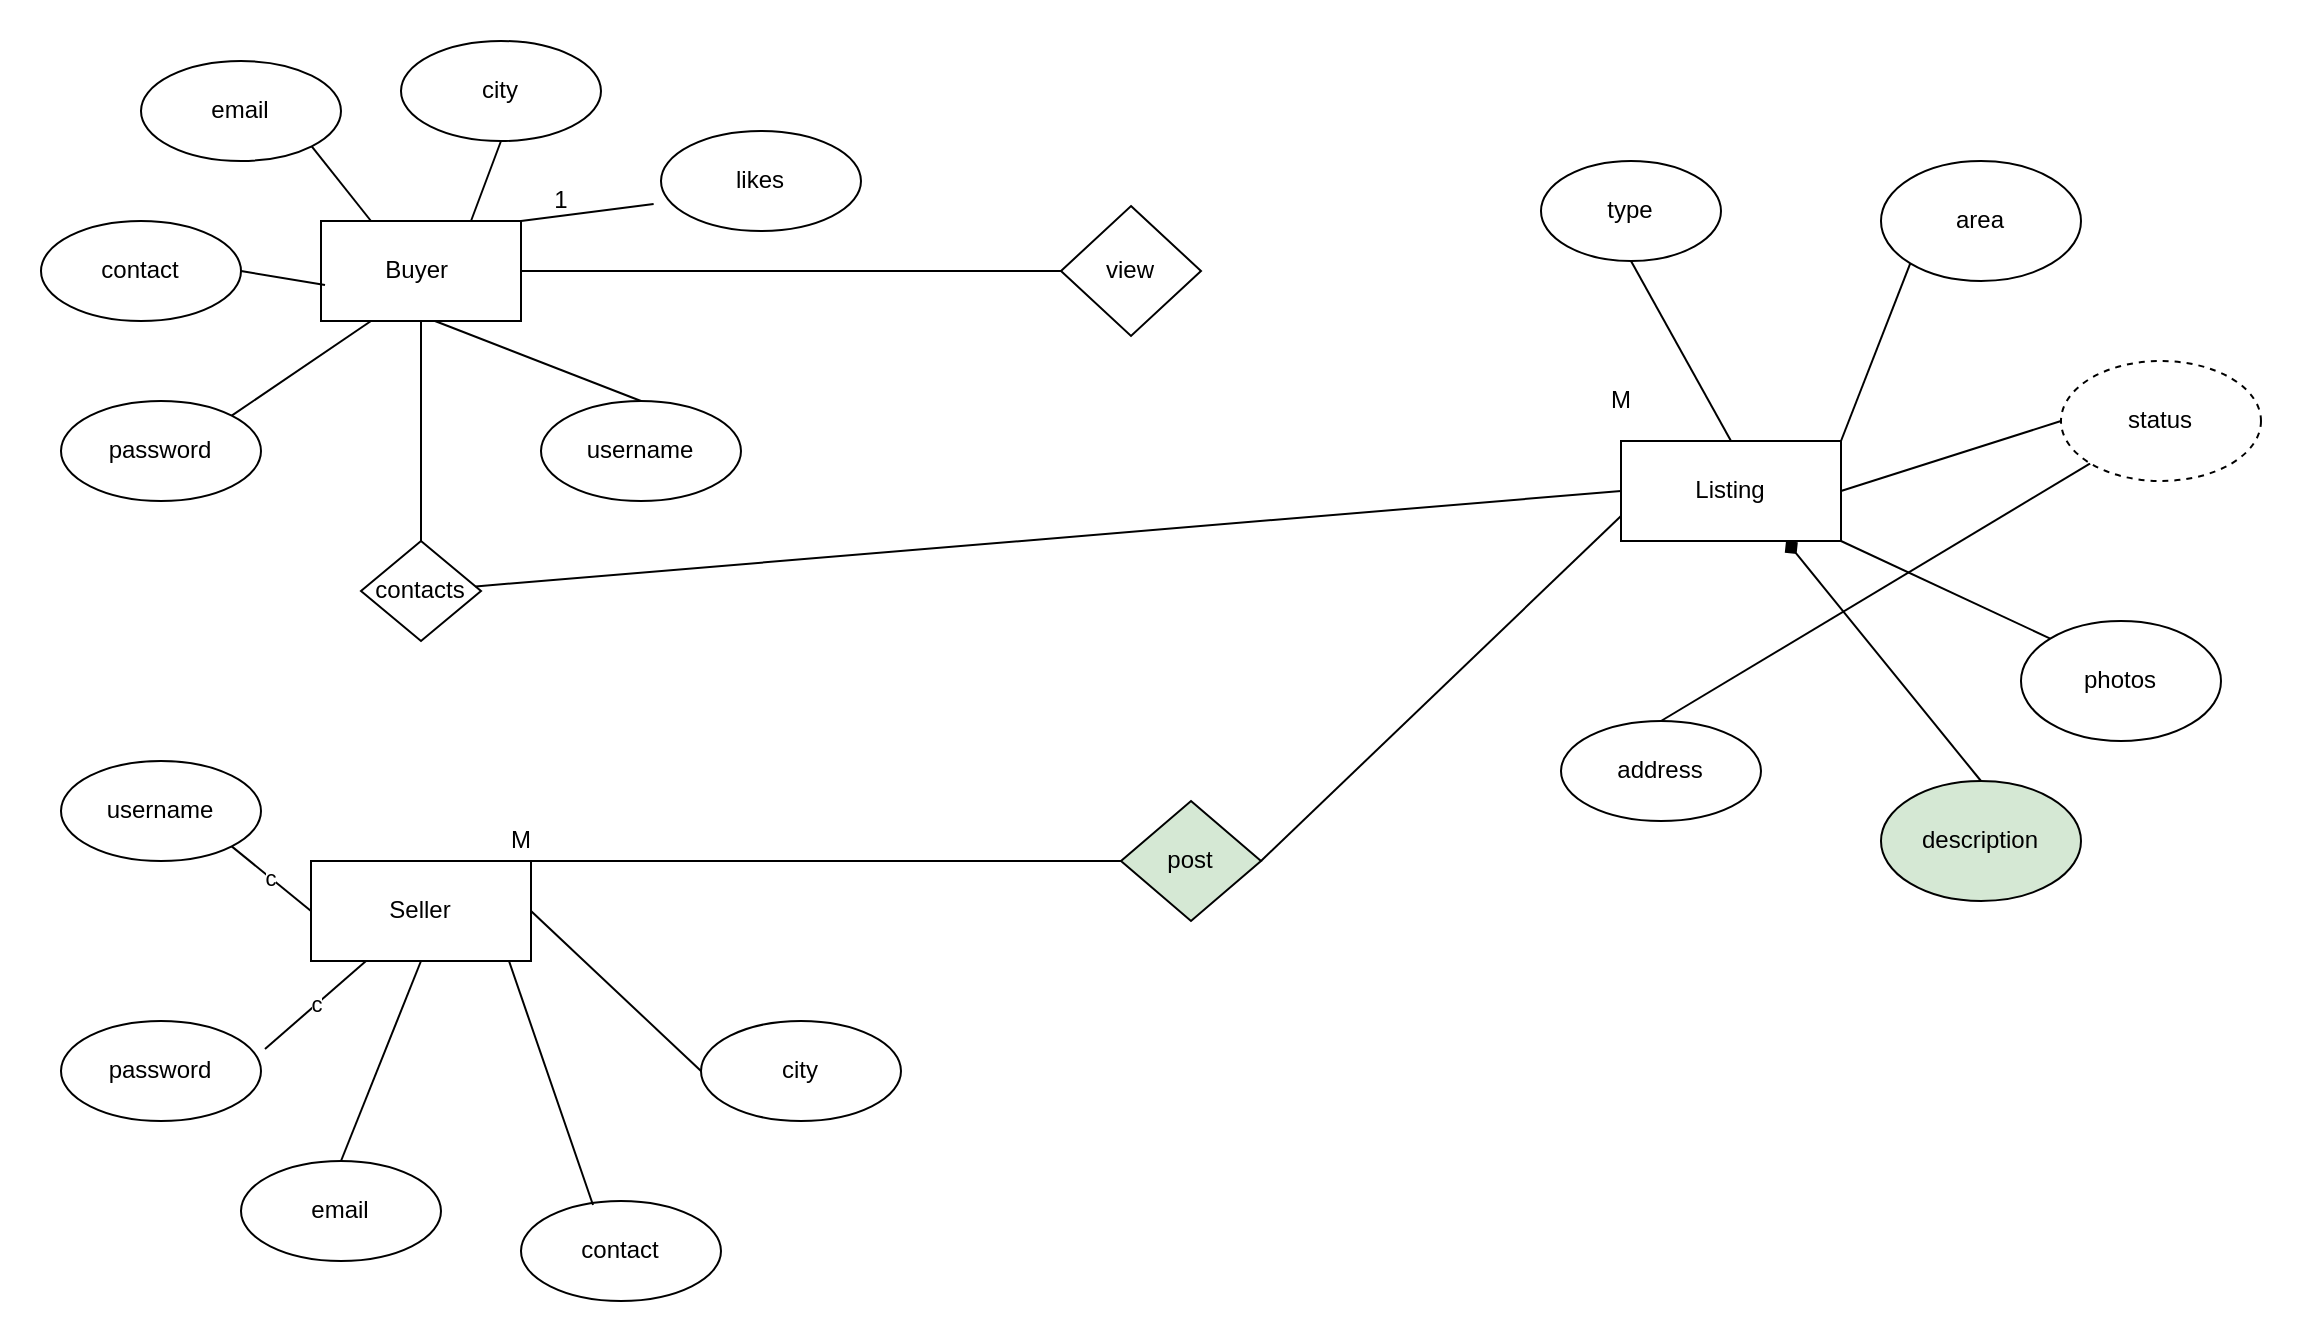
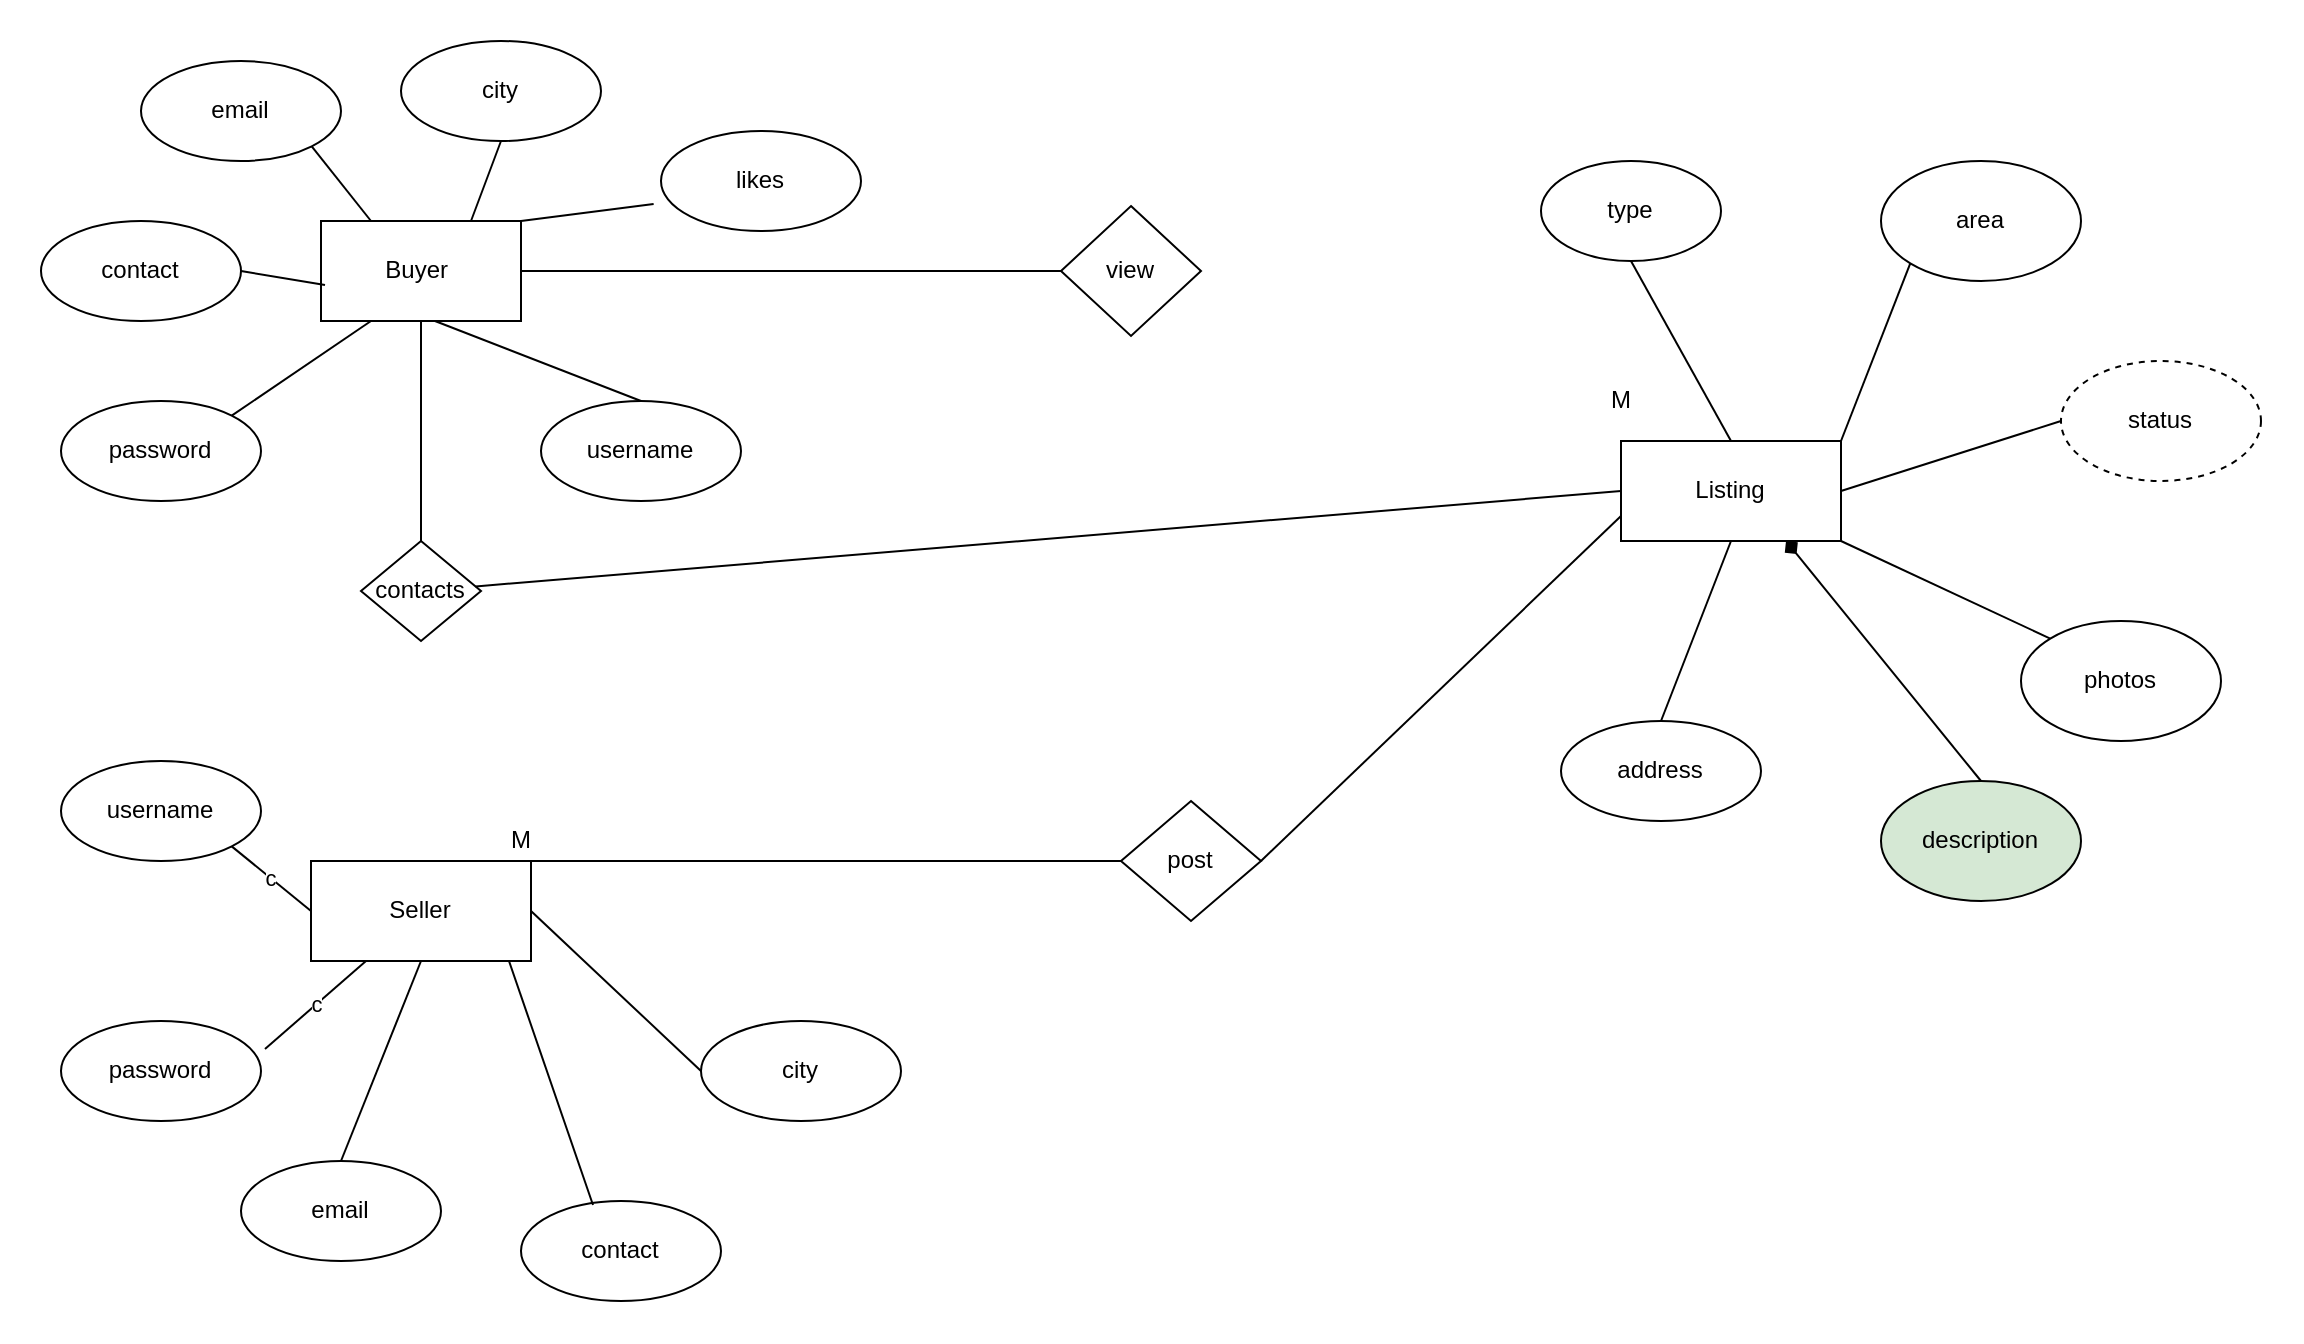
node "1": removed
edge "status" -- "address": now "Listing" -- "address"
node "post": fillcolor #d5e8d4 -> #ffffff
